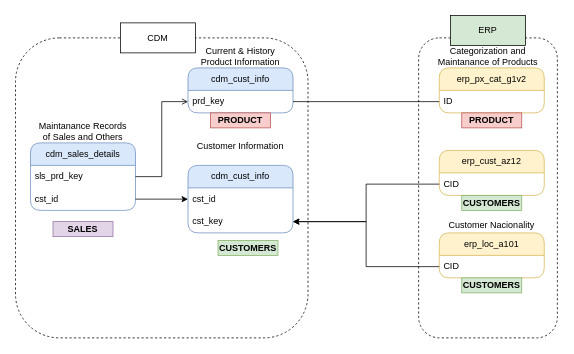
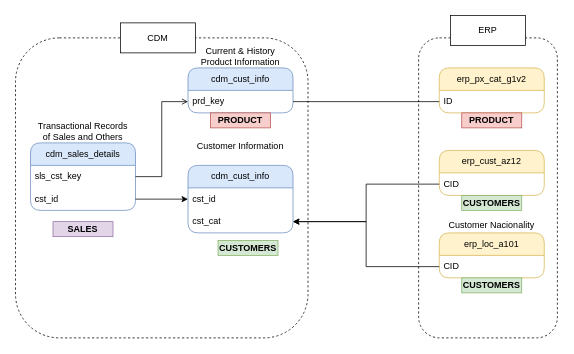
node "ERP": fillcolor #d5e8d4 -> #ffffff
node "Categorization and Maintanance of Products": removed
node "Maintanance Records of Sales and Others": label "Maintanance Records of Sales and Others" -> "Transactional Records of Sales and Others"
node "sls_prd_key": label "sls_prd_key" -> "sls_cst_key"
node "cst_key": label "cst_key" -> "cst_cat"
